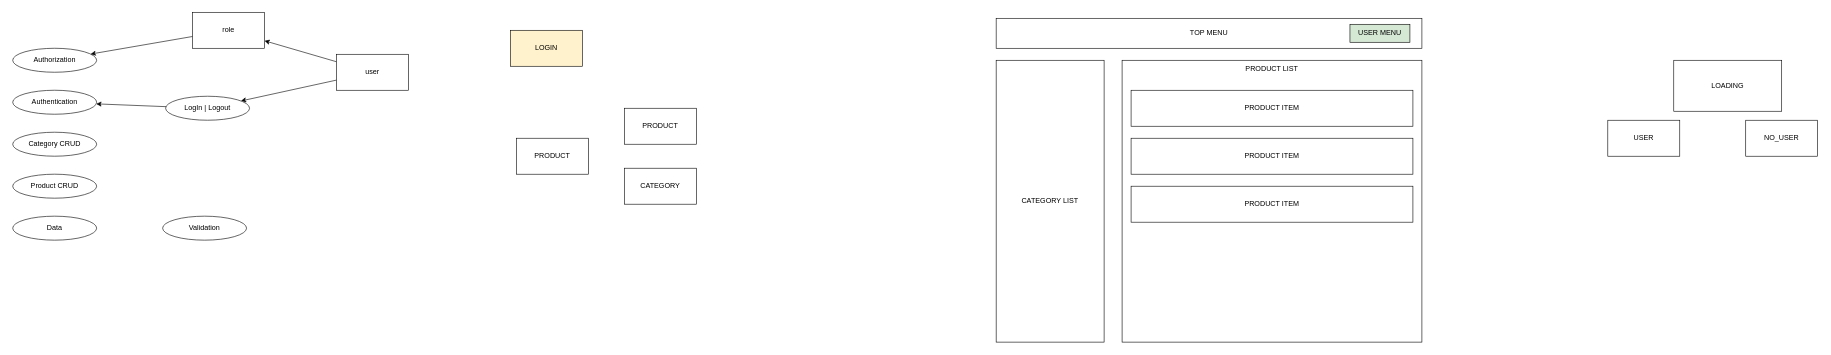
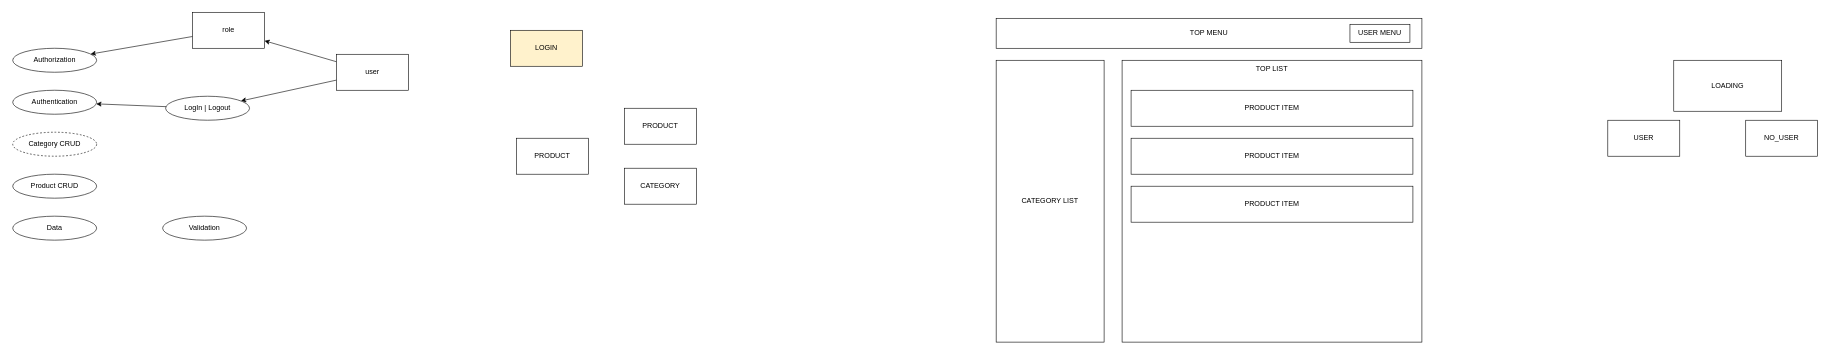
node "USER MENU": fillcolor #d5e8d4 -> #ffffff
node "PRODUCT LIST": label "PRODUCT LIST" -> "TOP LIST"
node "Category CRUD": style solid -> dashed
